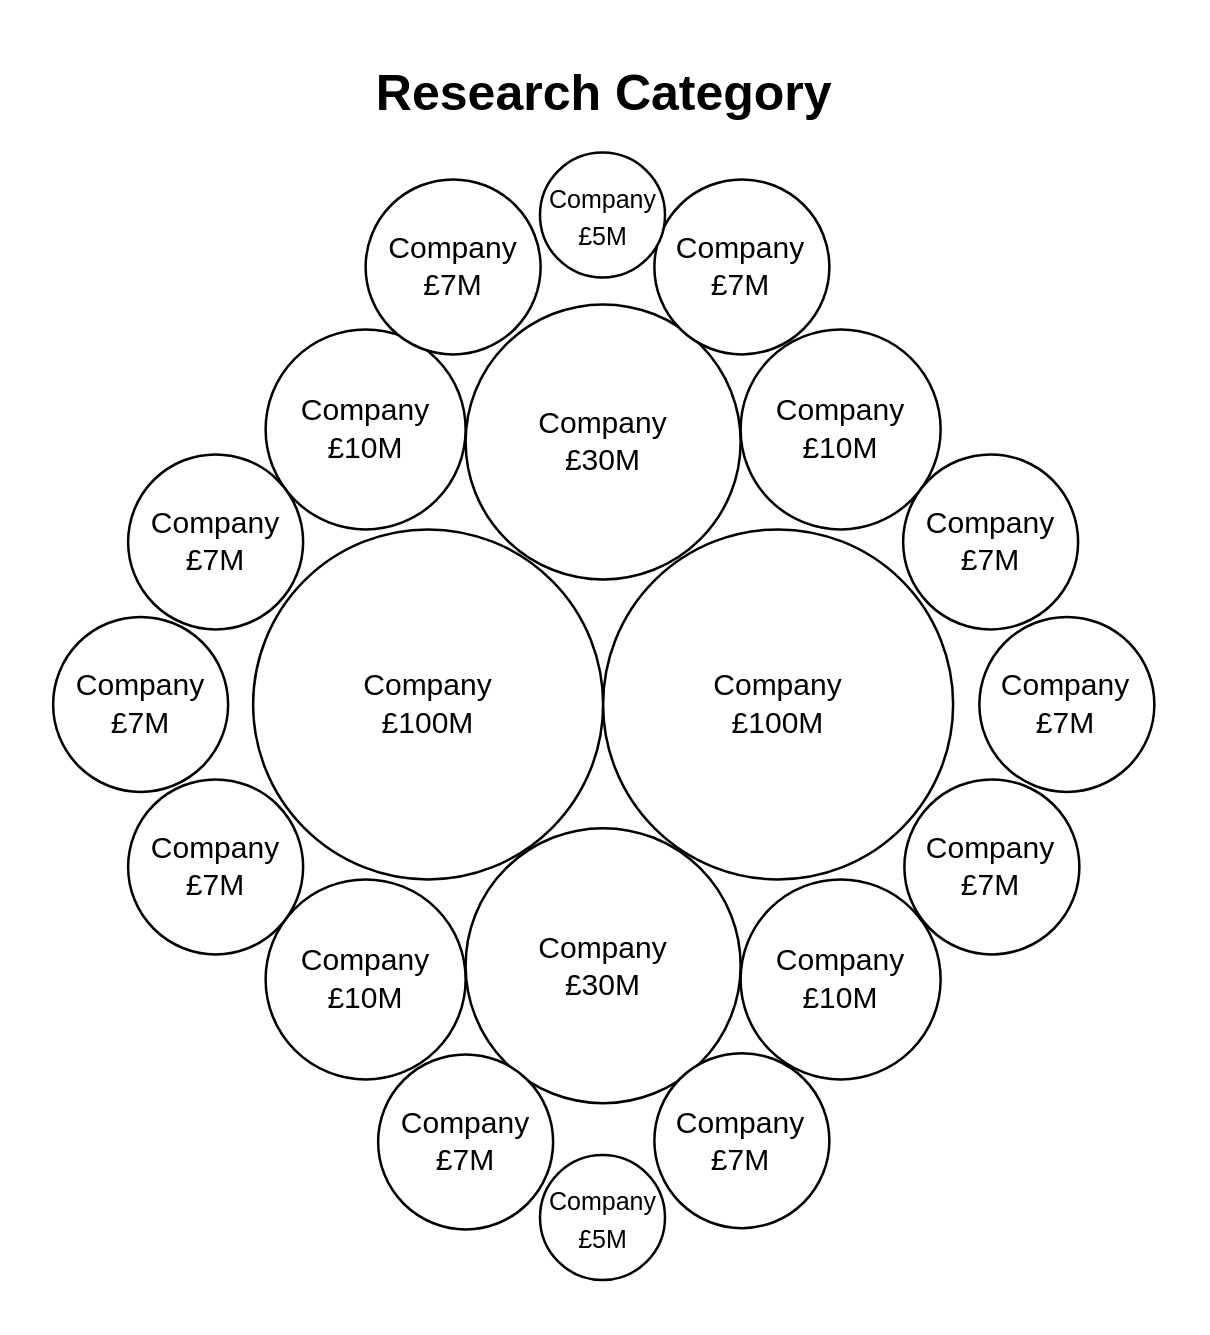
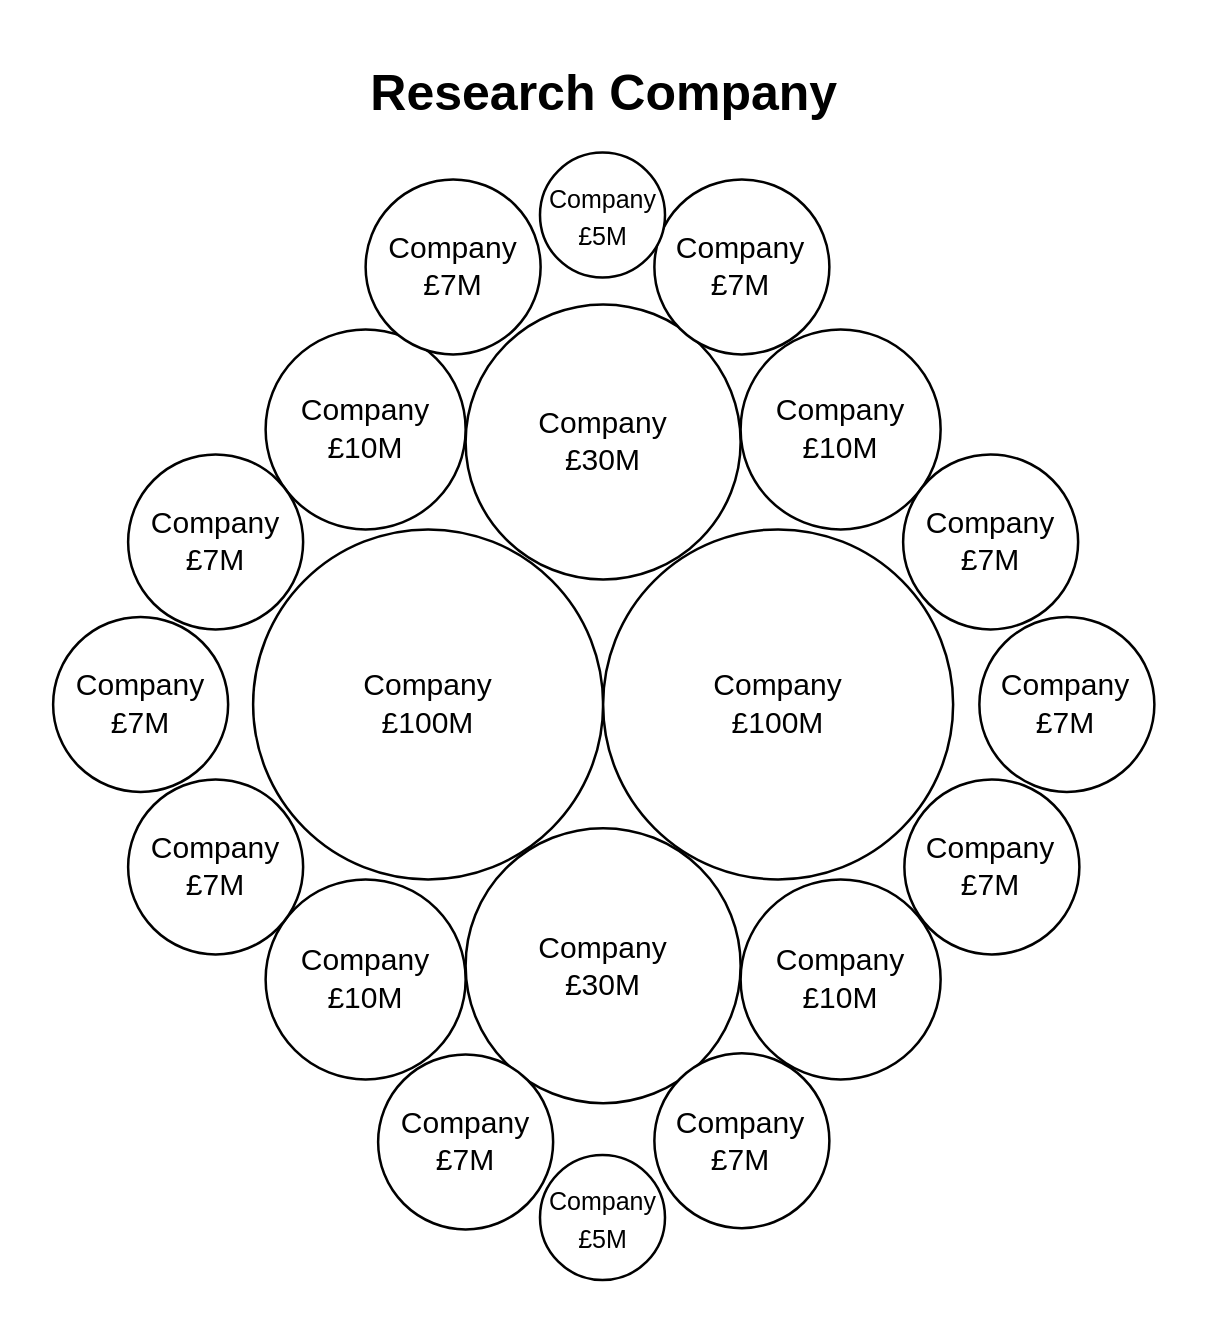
node "Research Category": label "Research Category" -> "Research Company"
